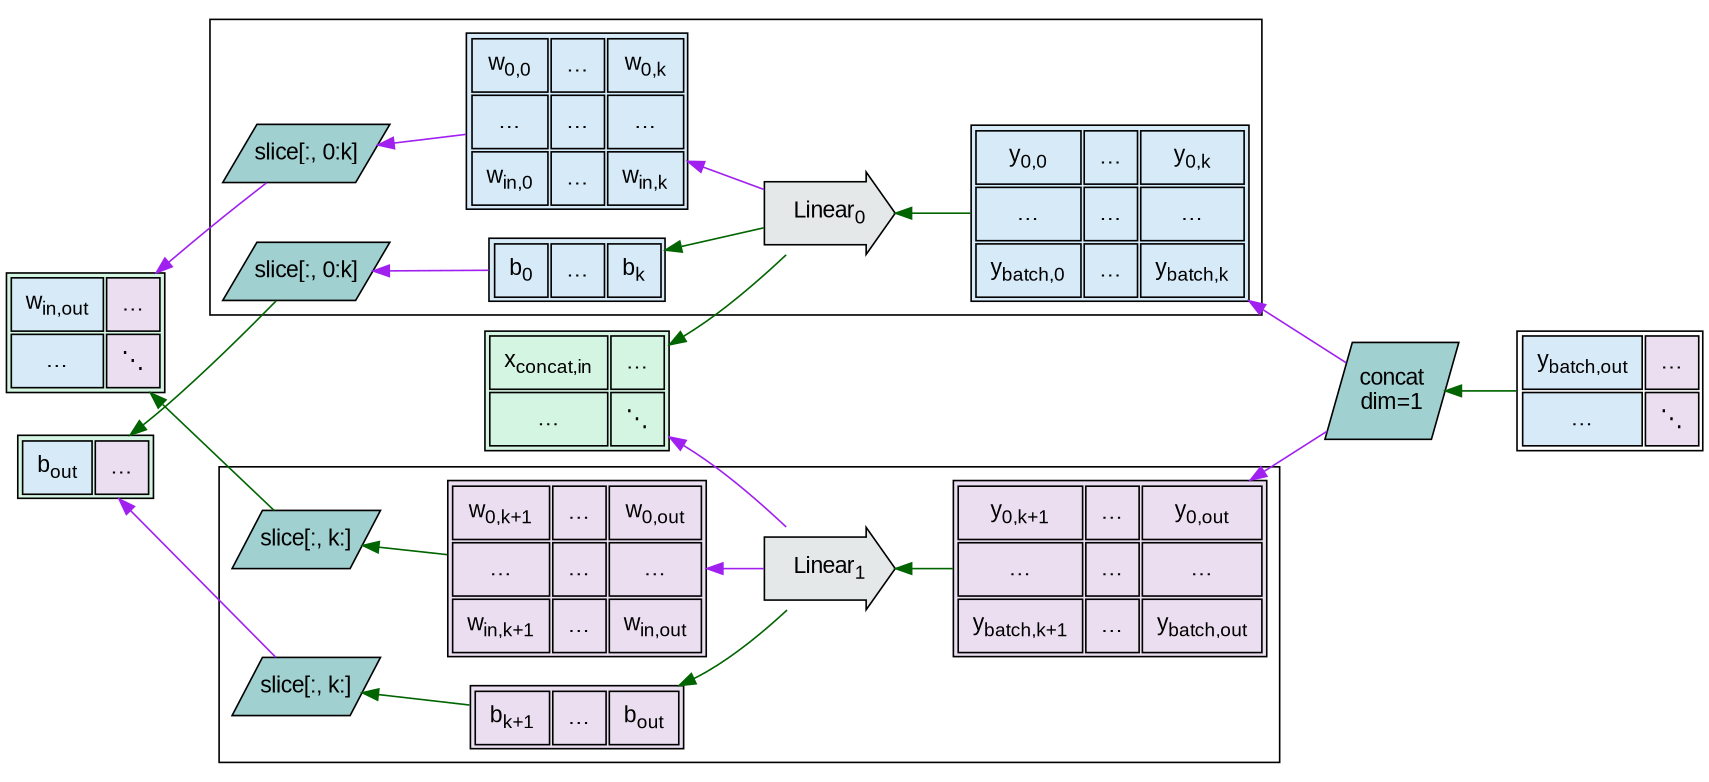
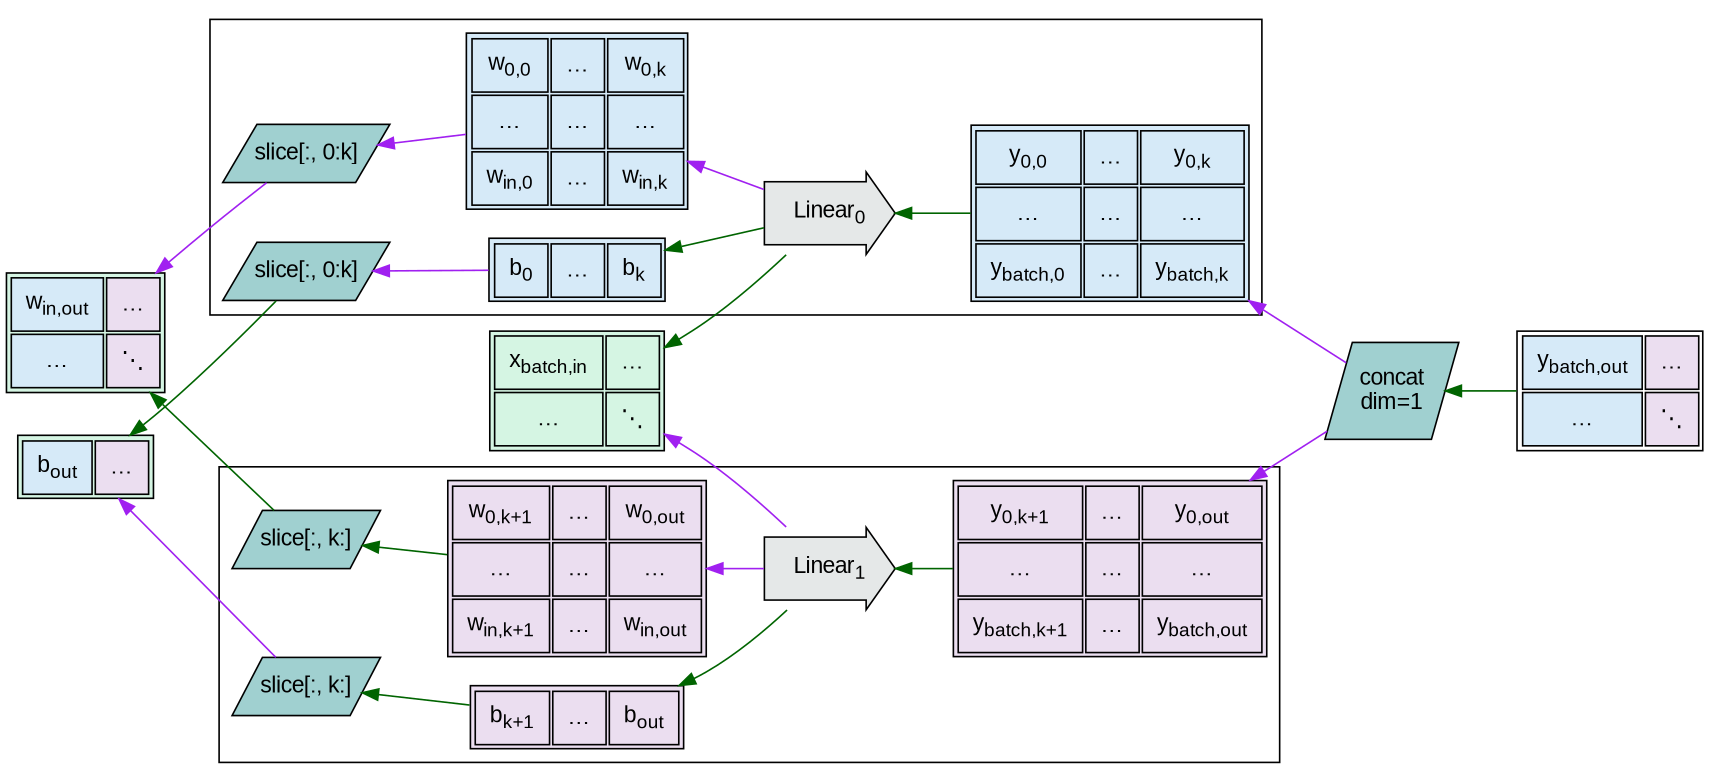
node "x": text "concat,in" -> "batch,in"
